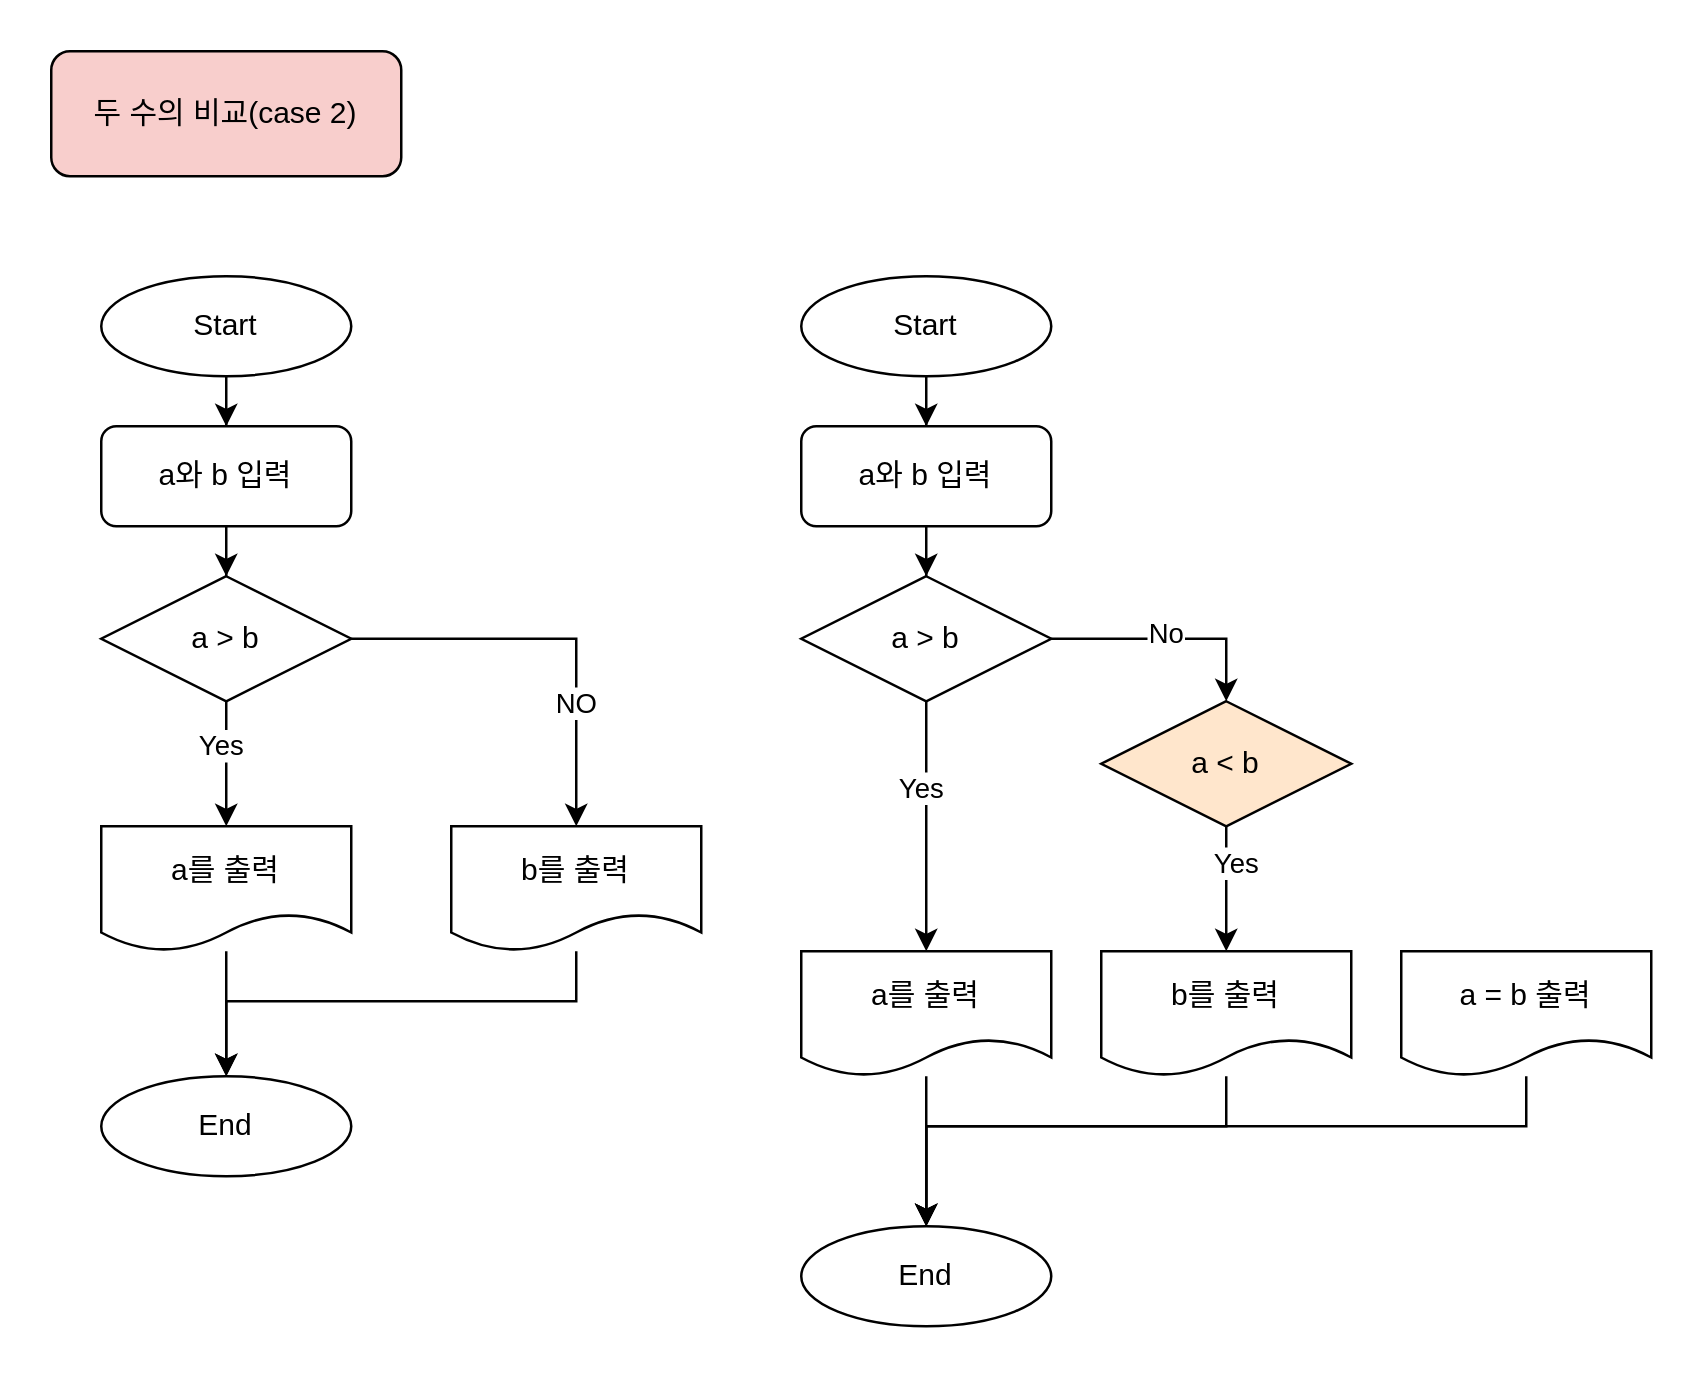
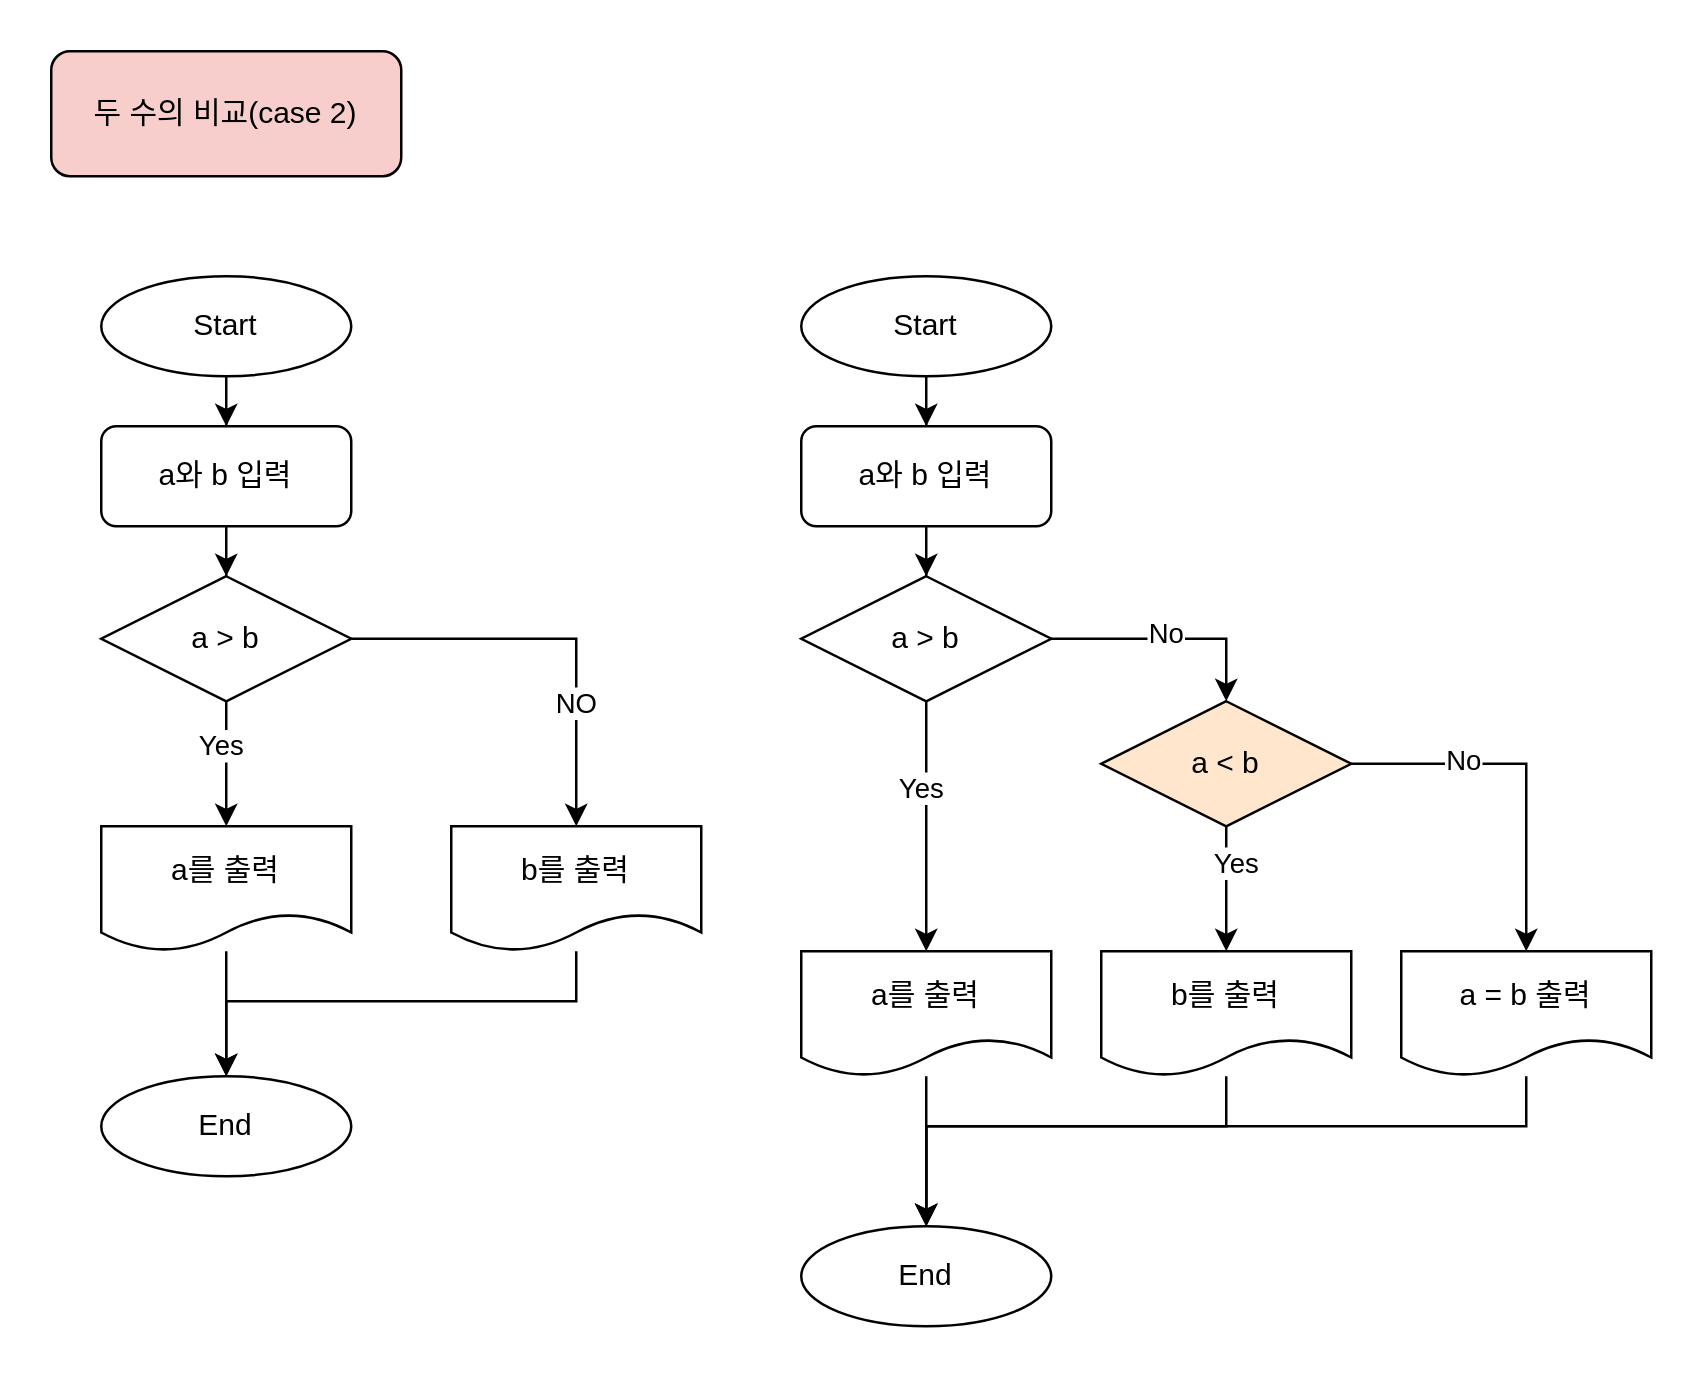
edge "a < b" -> "a = b 출력": added, label "No"
